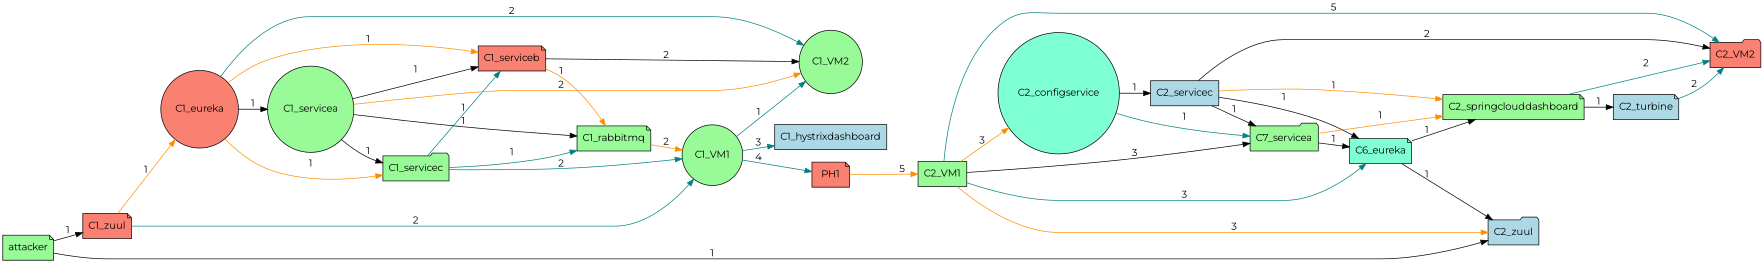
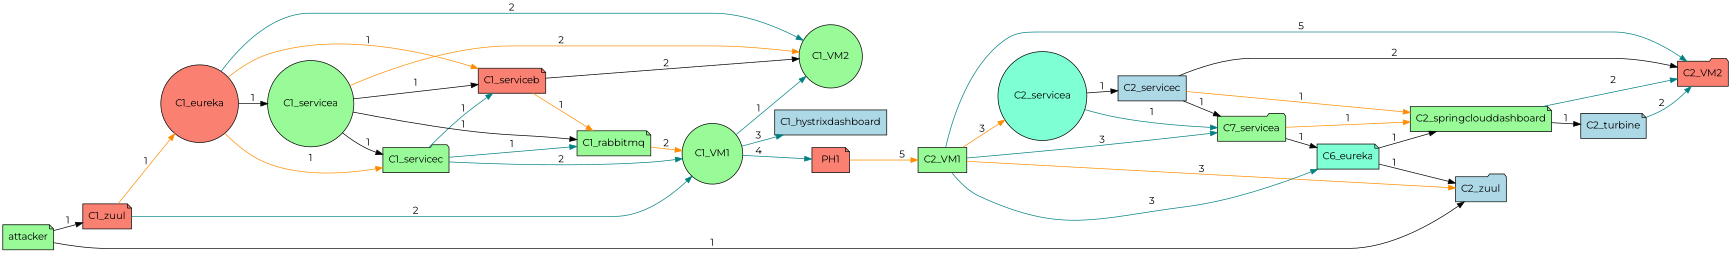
node "C2_configservice": label "C2_configservice" -> "C2_servicea"
edge "C2_servicec" -> "C6_eureka": removed, label "1"
edge "C2_VM1" -> "C7_servicea": color black -> teal
